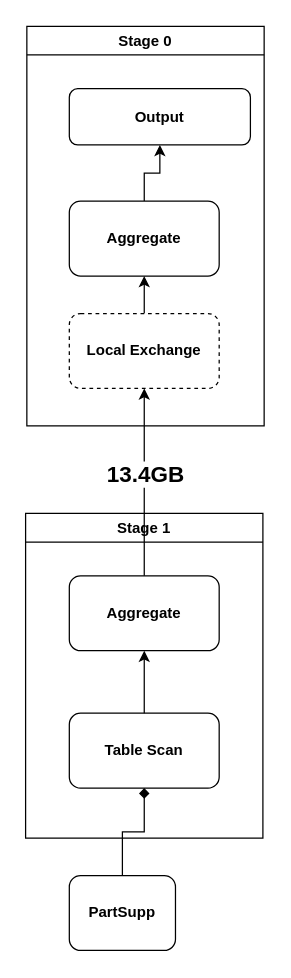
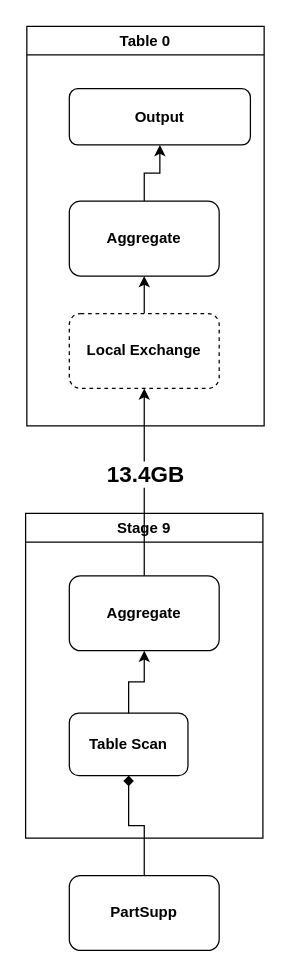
node "Stage 0": label "Stage 0" -> "Table 0"
node "Stage 1": label "Stage 1" -> "Stage 9"
node "Table Scan": size 150x75 -> 119x63
node "PartSupp": size 106x75 -> 150x75
